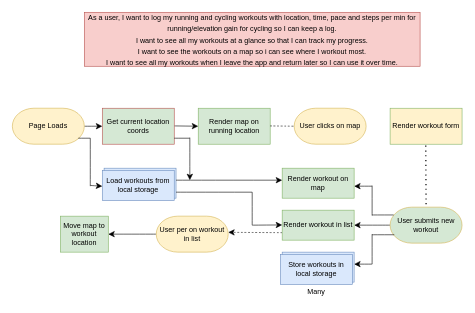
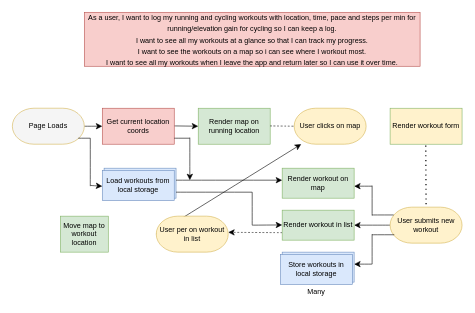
node "Page Loads": fillcolor #fff2cc -> #f5f5f5
node "Get current location coords": fillcolor #d5e8d4 -> #f8cecc
node "User submits new workout": fillcolor #d5e8d4 -> #fff2cc
edge "User per on workout in list" -> "Move map to workout location": now "User per on workout in list" -> "User clicks on map"
